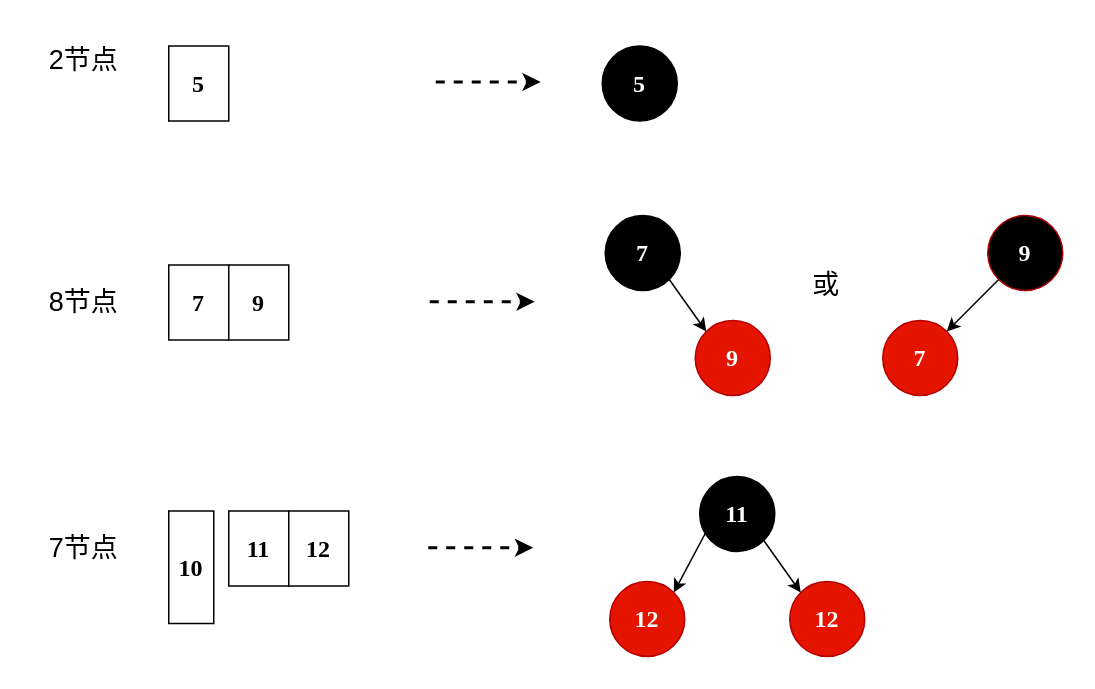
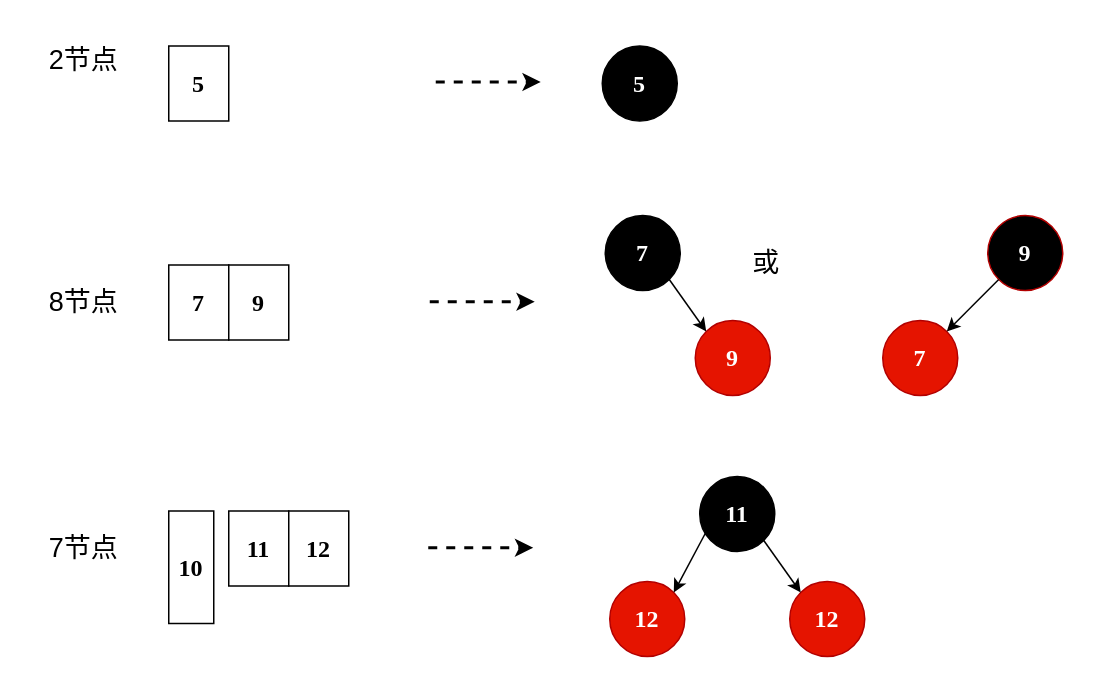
node "或": moved (826, 286) -> (766, 263)
